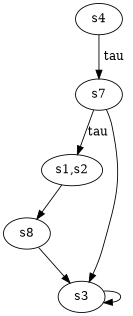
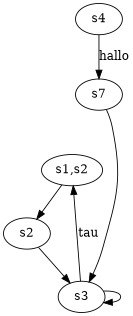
edge "s4" -> "s7": label "tau" -> "hallo"
edge "s7" -> "s1,s2": now "s3" -> "s1,s2"
node "s8": label "s8" -> "s2"
